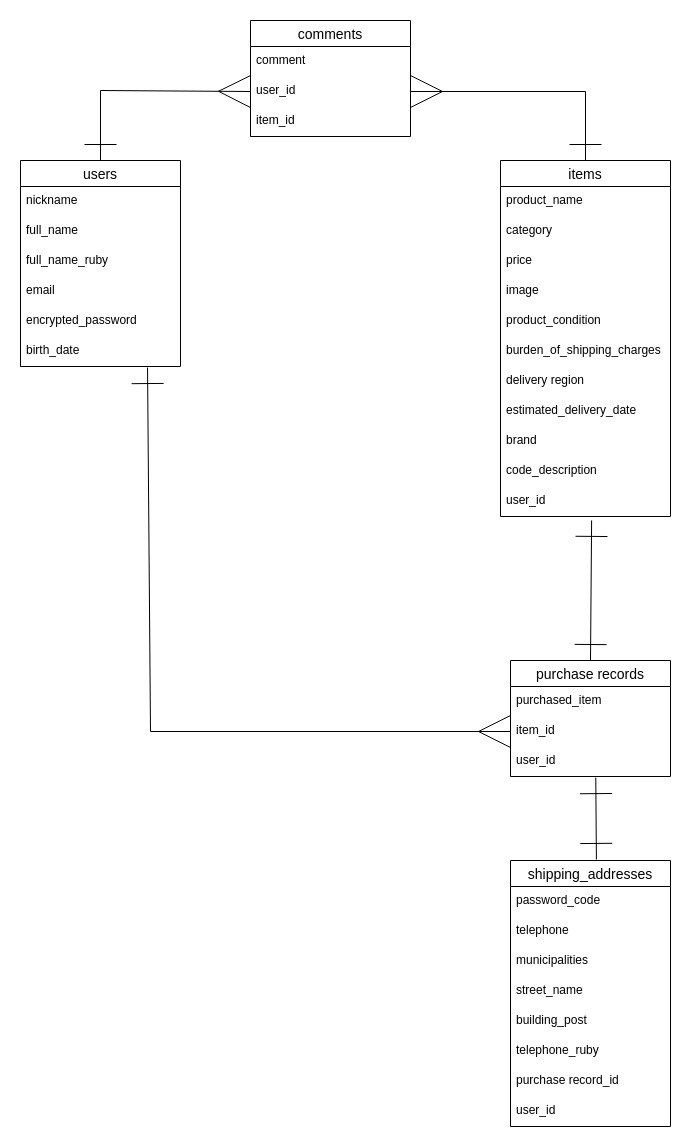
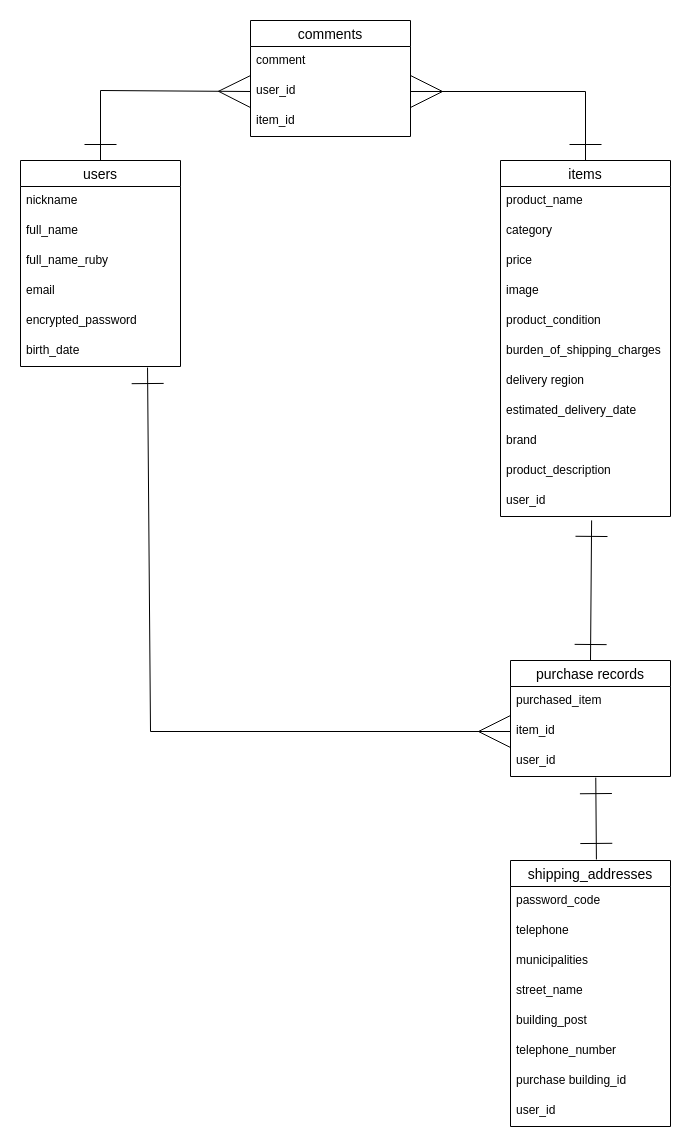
node "code_description": label "code_description" -> "product_description"
node "telephone_ruby": label "telephone_ruby" -> "telephone_number"
node "purchase record_id": label "purchase record_id" -> "purchase building_id"
